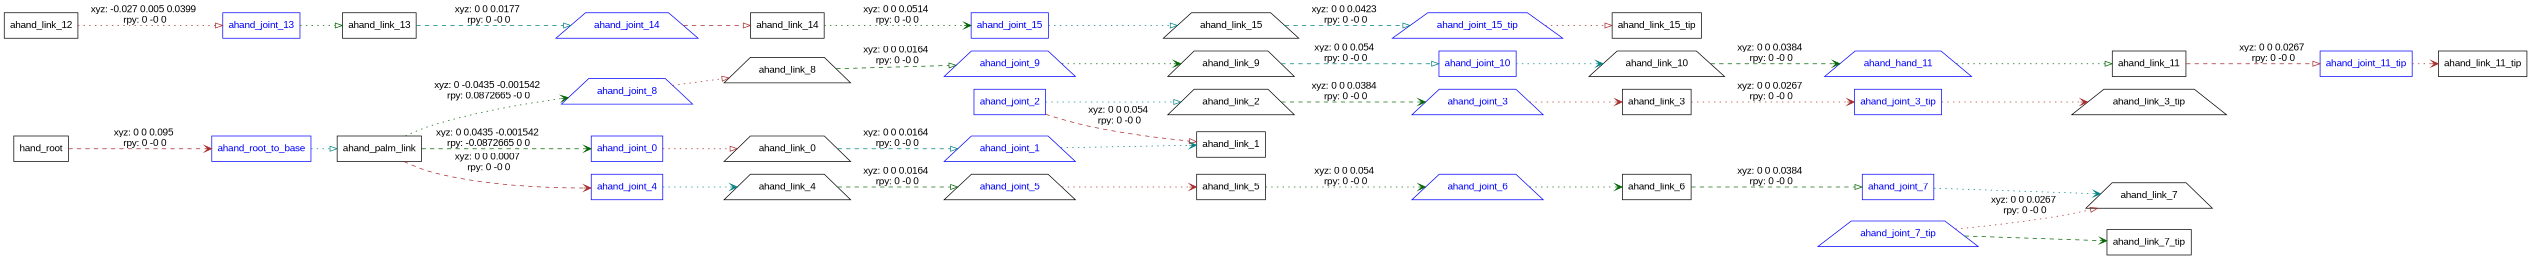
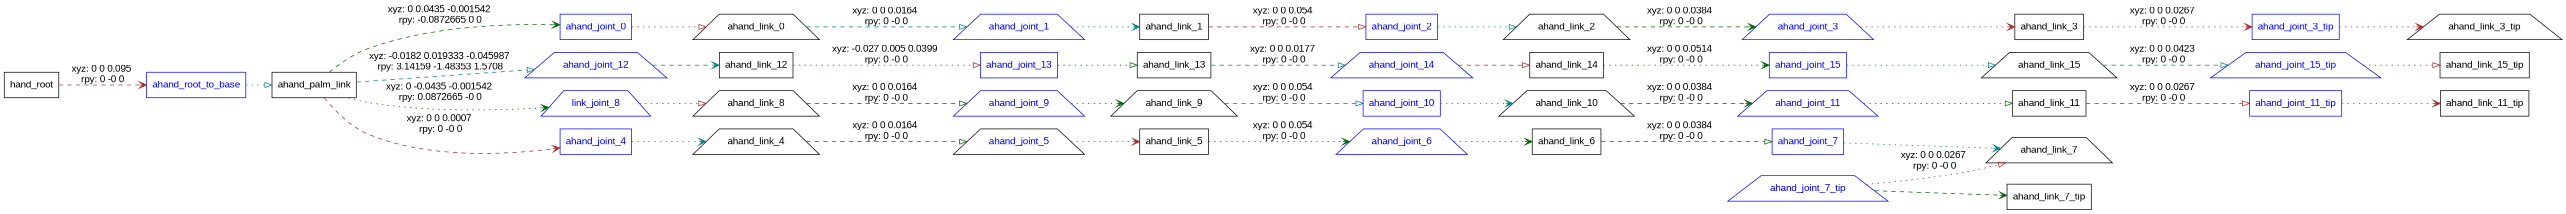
node "ahand_hand_11": label "ahand_hand_11" -> "ahand_joint_11"
node "ahand_joint_12": added
node "ahand_joint_8": label "ahand_joint_8" -> "link_joint_8"
edge "ahand_joint_2" -> "ahand_link_1": reversed
